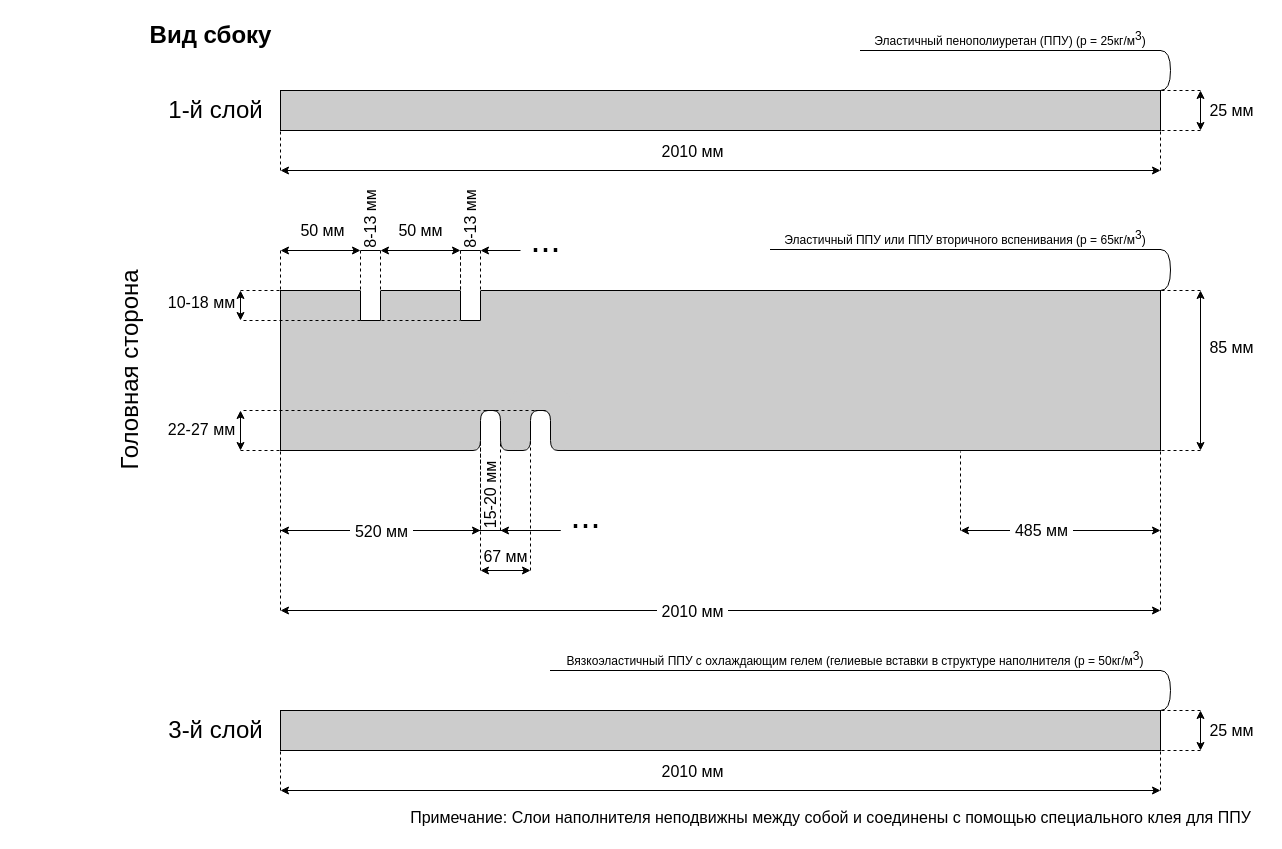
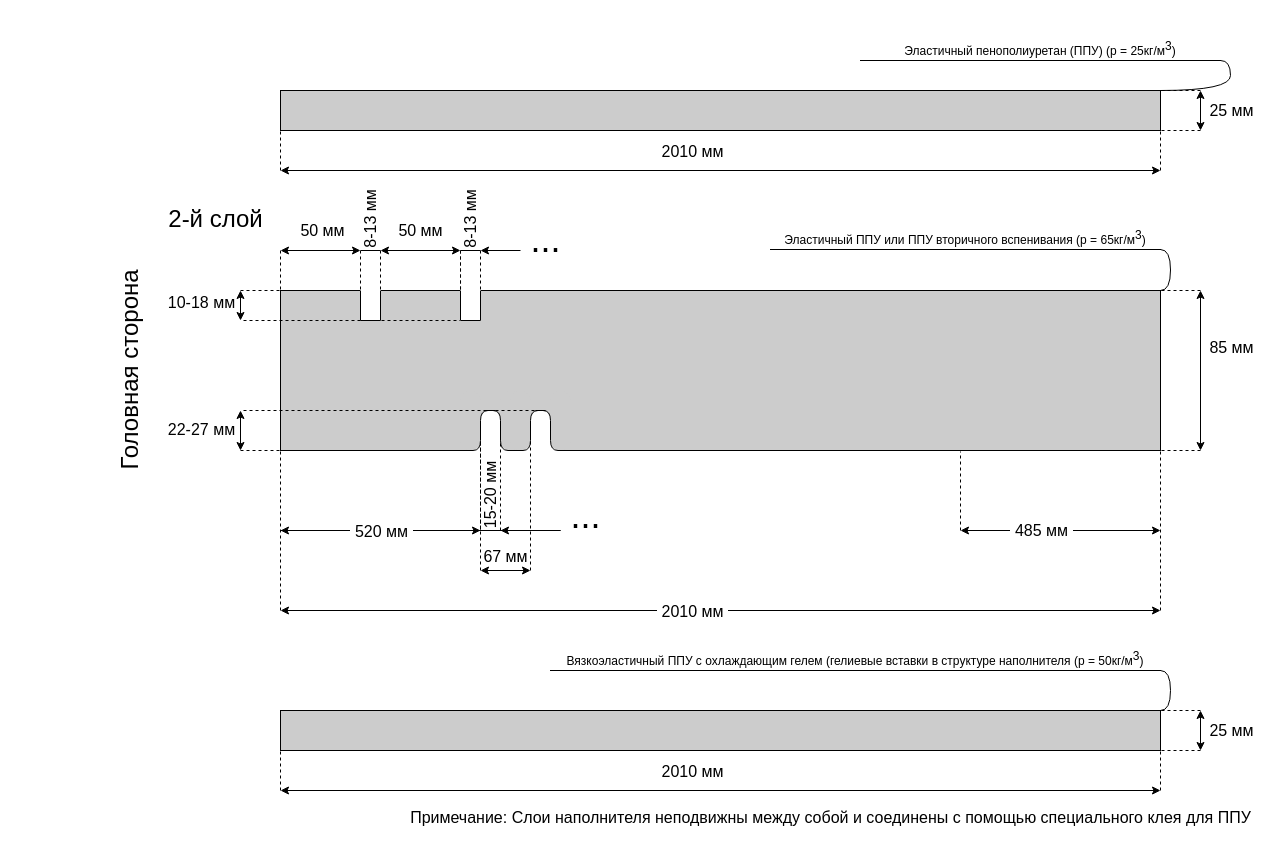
node "Вид сбоку": removed
node "Эластичный пенополиуретан (ППУ) (р = 25кг/м3)": size 300x20 -> 360x30
node "1-й слой": removed
node "2-й слой": added
node "3-й слой": removed
